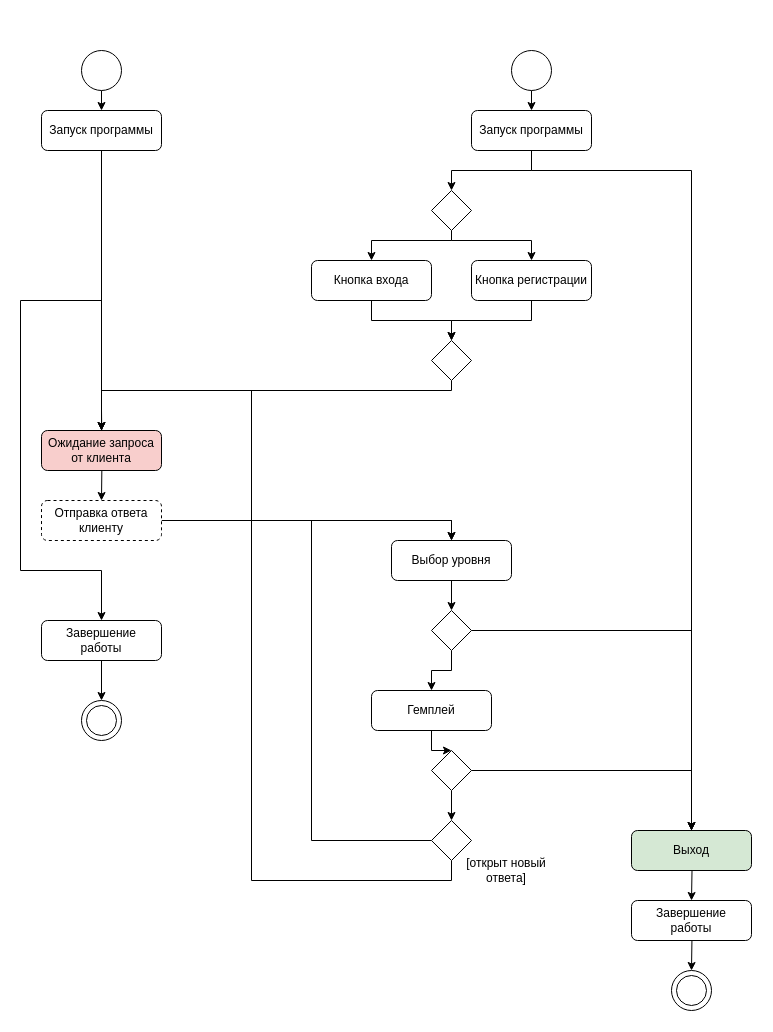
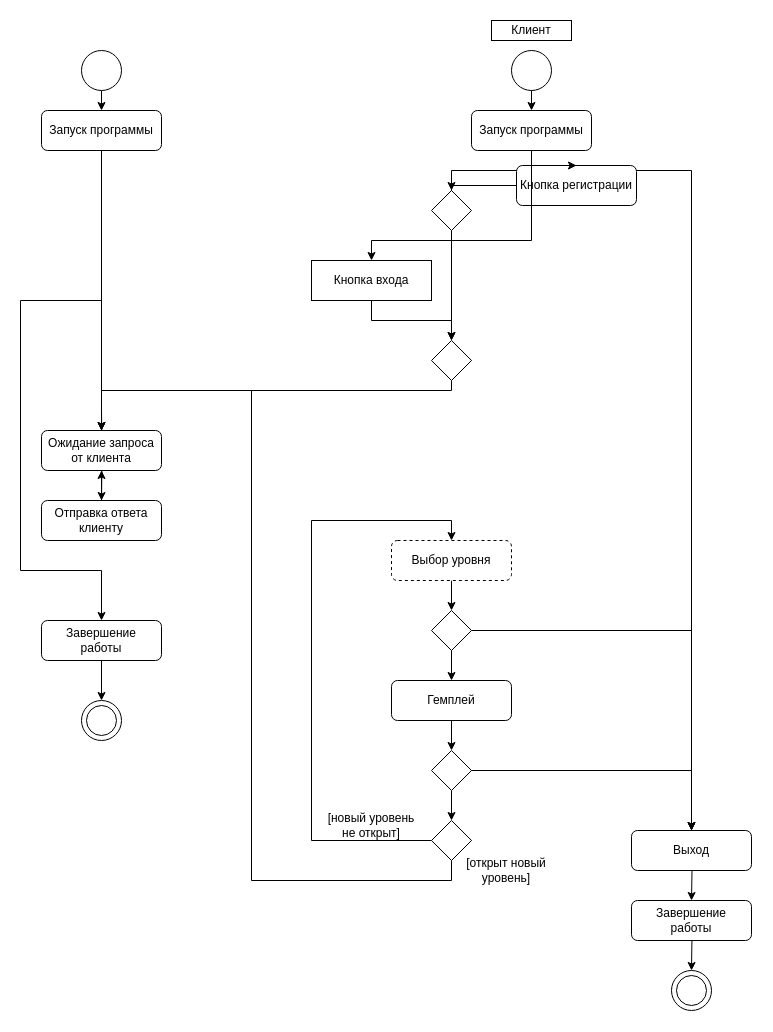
node "Клиент": added
node "Кнопка входа": shape rounded rectangle -> rectangle
node "Кнопка регистрации": moved (532, 281) -> (577, 186)
node "Ожидание запроса от клиента": fillcolor #f8cecc -> #ffffff
node "Отправка ответа клиенту": style dashed -> solid
edge "Отправка ответа клиенту" -> "Выбор уровня": now "Отправка ответа клиенту" -> "Ожидание запроса от клиента"
node "Выбор уровня": style solid -> dashed
node "Гемплей": moved (432, 711) -> (452, 701)
node "[новый уровень не открыт]": added
node "Выход": fillcolor #d5e8d4 -> #ffffff
node "[открыт новый ответа]": label "[открыт новый ответа]" -> "[открыт новый уровень]"
